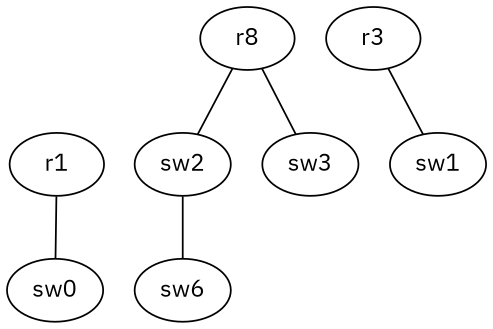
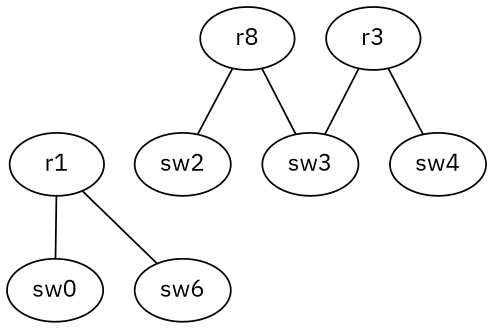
edge "r3" -- "sw3": added
node "sw1": label "sw1" -> "sw4"
edge "sw2" -- "sw6": now "r1" -- "sw6"
